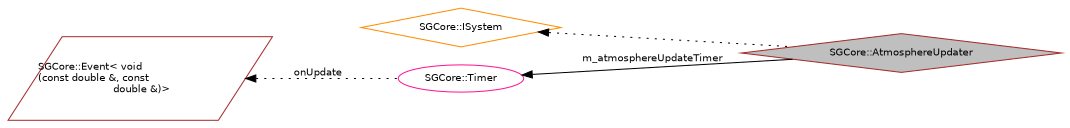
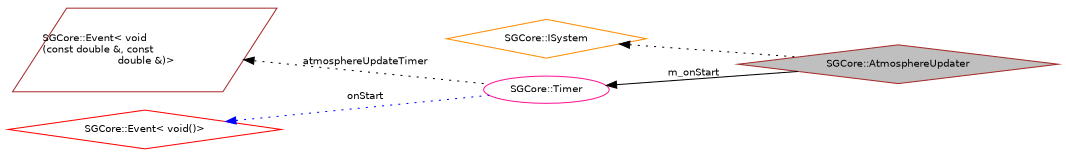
edge "SGCore::AtmosphereUpdater" -> "SGCore::Timer": label " m_atmosphereUpdateTimer" -> " m_onStart"
edge "SGCore::Timer" -> "SGCore::Event< void (const double &, const double &)>": label " onUpdate" -> " atmosphereUpdateTimer"
node "SGCore::Event< void()>": added
